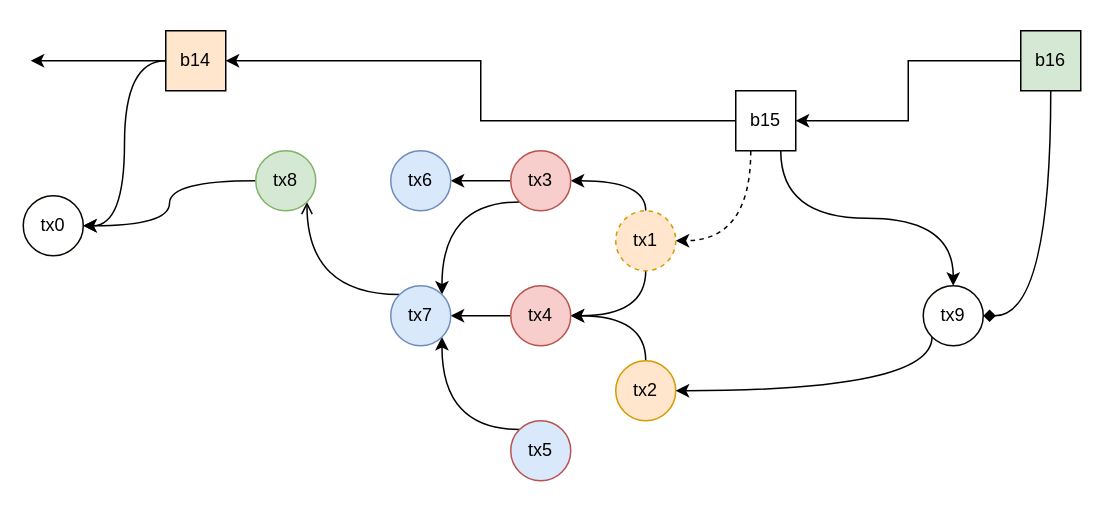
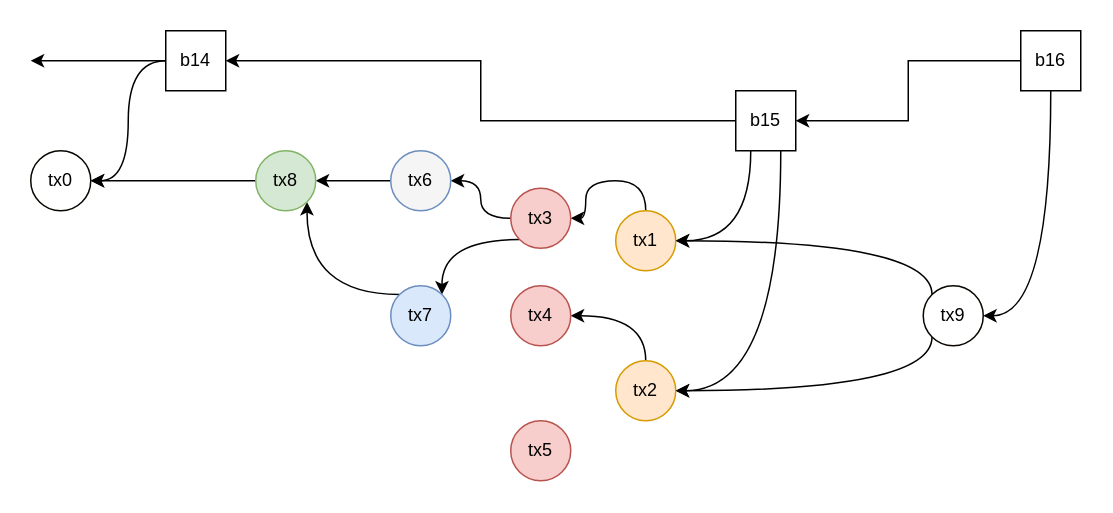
node "b14": fillcolor #ffe6cc -> #ffffff
node "b16": fillcolor #d5e8d4 -> #ffffff
edge "tx6" -> "tx8": added
node "tx6": fillcolor #dae8fc -> #f5f5f5
node "tx3": moved (541, 181) -> (541, 218)
edge "b15" -> "tx1": style dashed -> solid
edge "b15" -> "tx9": now "b15" -> "tx2"
node "tx0": moved (53, 226) -> (61, 181)
node "tx1": style dashed -> solid
edge "tx9" -> "tx1": added
edge "tx7" -> "tx8": arrowhead open -> classic
edge "b16" -> "tx9": arrowhead diamond -> classic
edge "tx1" -> "tx4": removed
edge "tx4" -> "tx7": removed
edge "tx5" -> "tx7": removed
node "tx5": fillcolor #dae8fc -> #f8cecc
